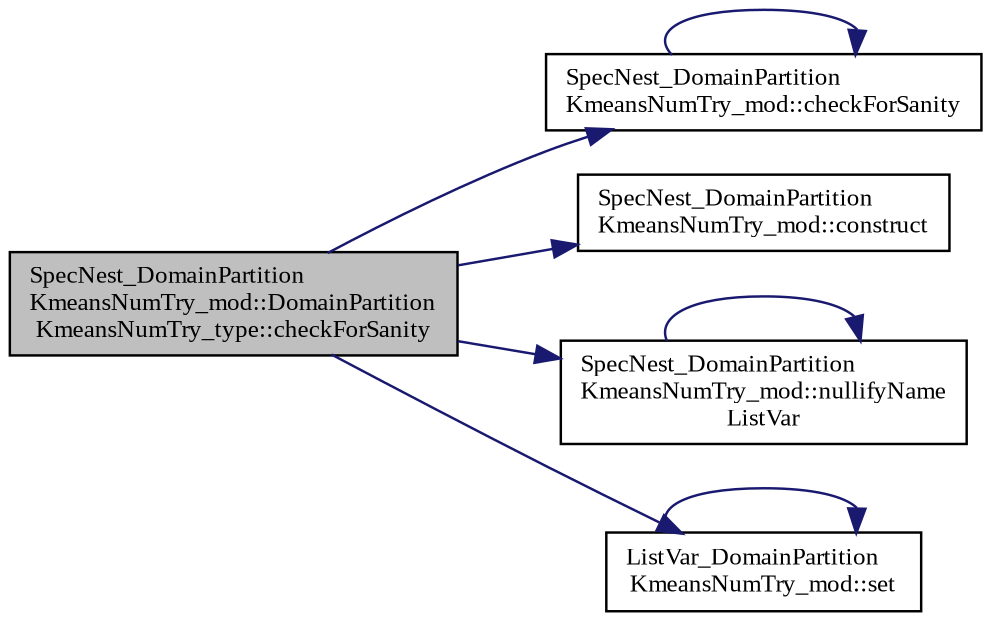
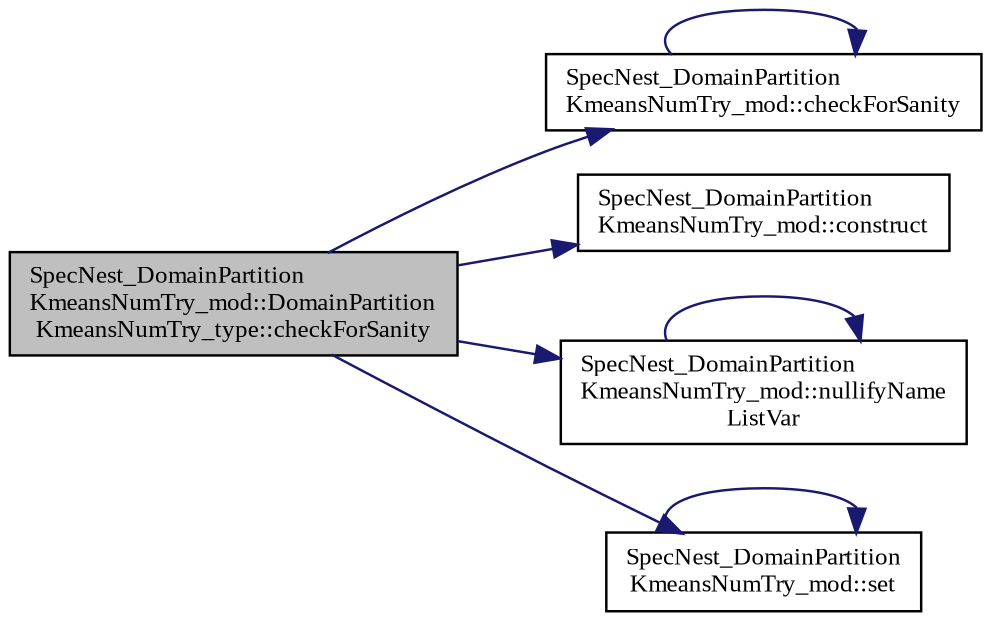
node "ListVar_DomainPartition KmeansNumTry_mod::set": label "ListVar_DomainPartition KmeansNumTry_mod::set" -> "SpecNest_DomainPartition KmeansNumTry_mod::set"
